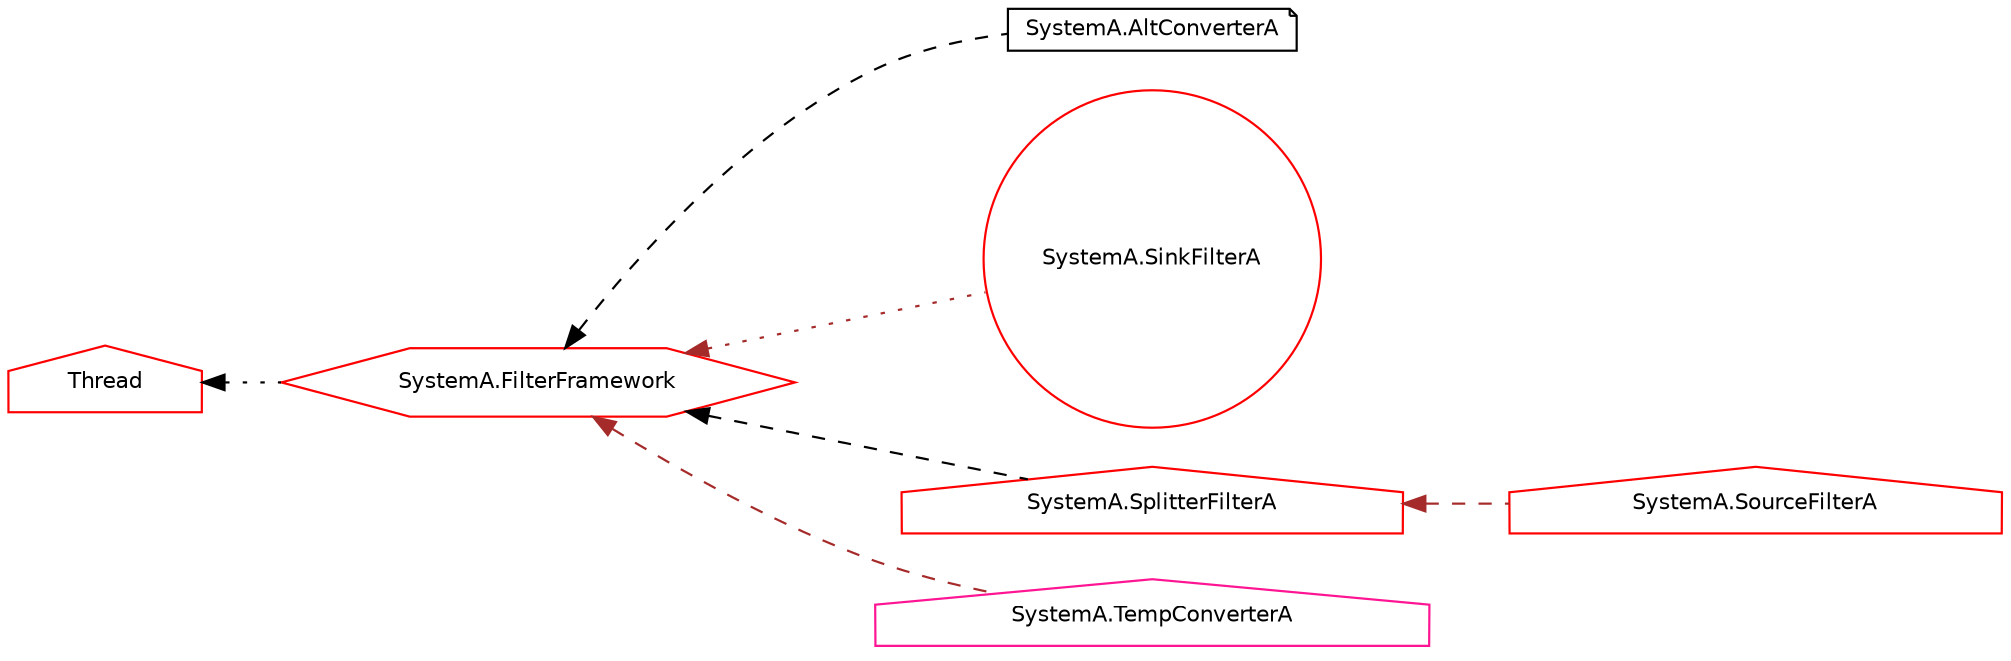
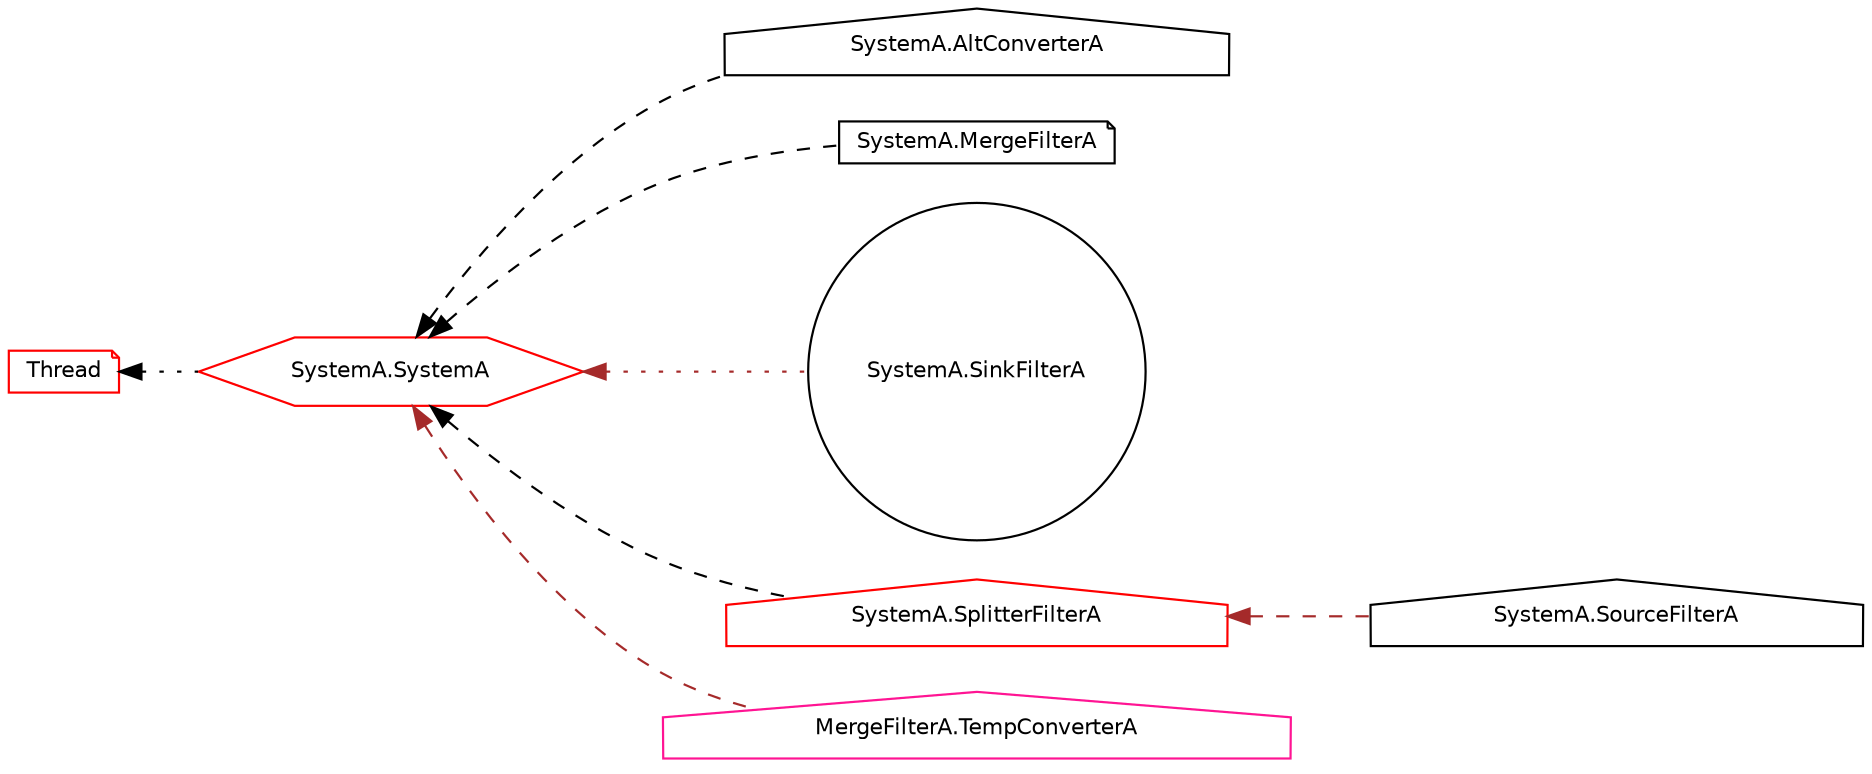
node "SystemA.AltConverterA": shape note -> house
node "SystemA.MergeFilterA": added
node "SystemA.SinkFilterA": color red -> black
node "Thread": shape house -> note
node "SystemA.FilterFramework": label "SystemA.FilterFramework" -> "SystemA.SystemA"
node "SystemA.SourceFilterA": color red -> black
node "SystemA.TempConverterA": label "SystemA.TempConverterA" -> "MergeFilterA.TempConverterA"
